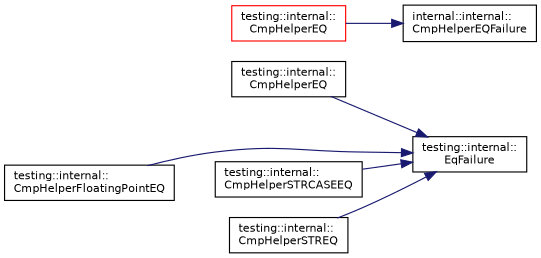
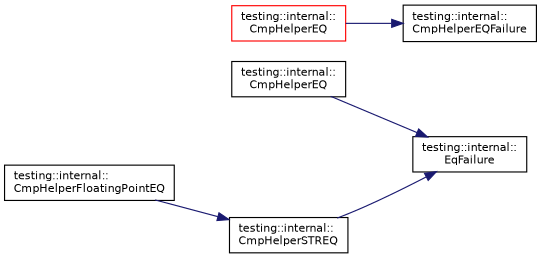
node "internal::internal:: CmpHelperEQFailure": label "internal::internal:: CmpHelperEQFailure" -> "testing::internal:: CmpHelperEQFailure"
edge "testing::internal:: CmpHelperFloatingPointEQ" -> "testing::internal:: EqFailure": now "testing::internal:: CmpHelperFloatingPointEQ" -> "testing::internal:: CmpHelperSTREQ"
node "testing::internal:: CmpHelperSTRCASEEQ": removed
